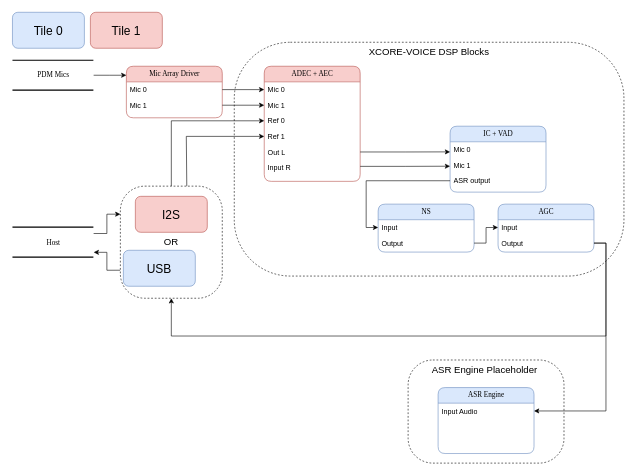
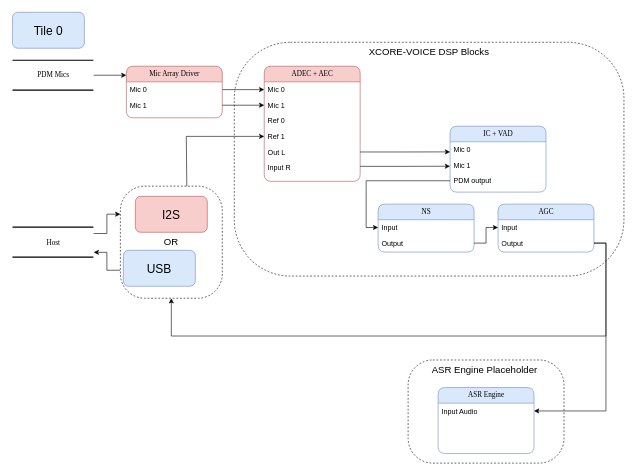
node "Tile 1": removed
edge "OR" -> "Ref 0": removed
node "ASR output": label "ASR output" -> "PDM output"
